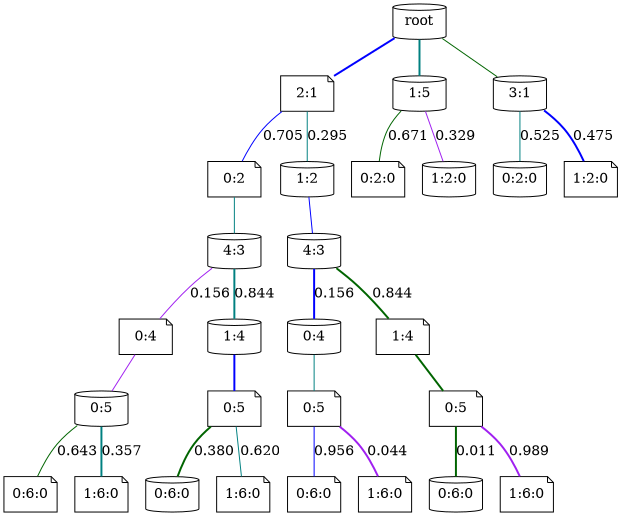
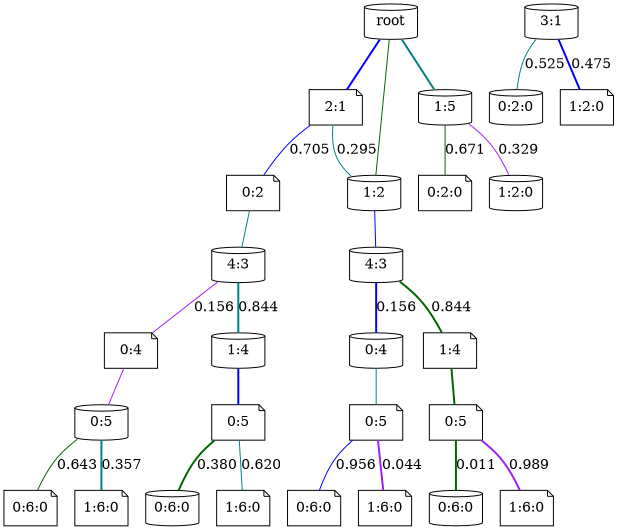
edge "root" -- "3:1": now "root" -- "1:2"
